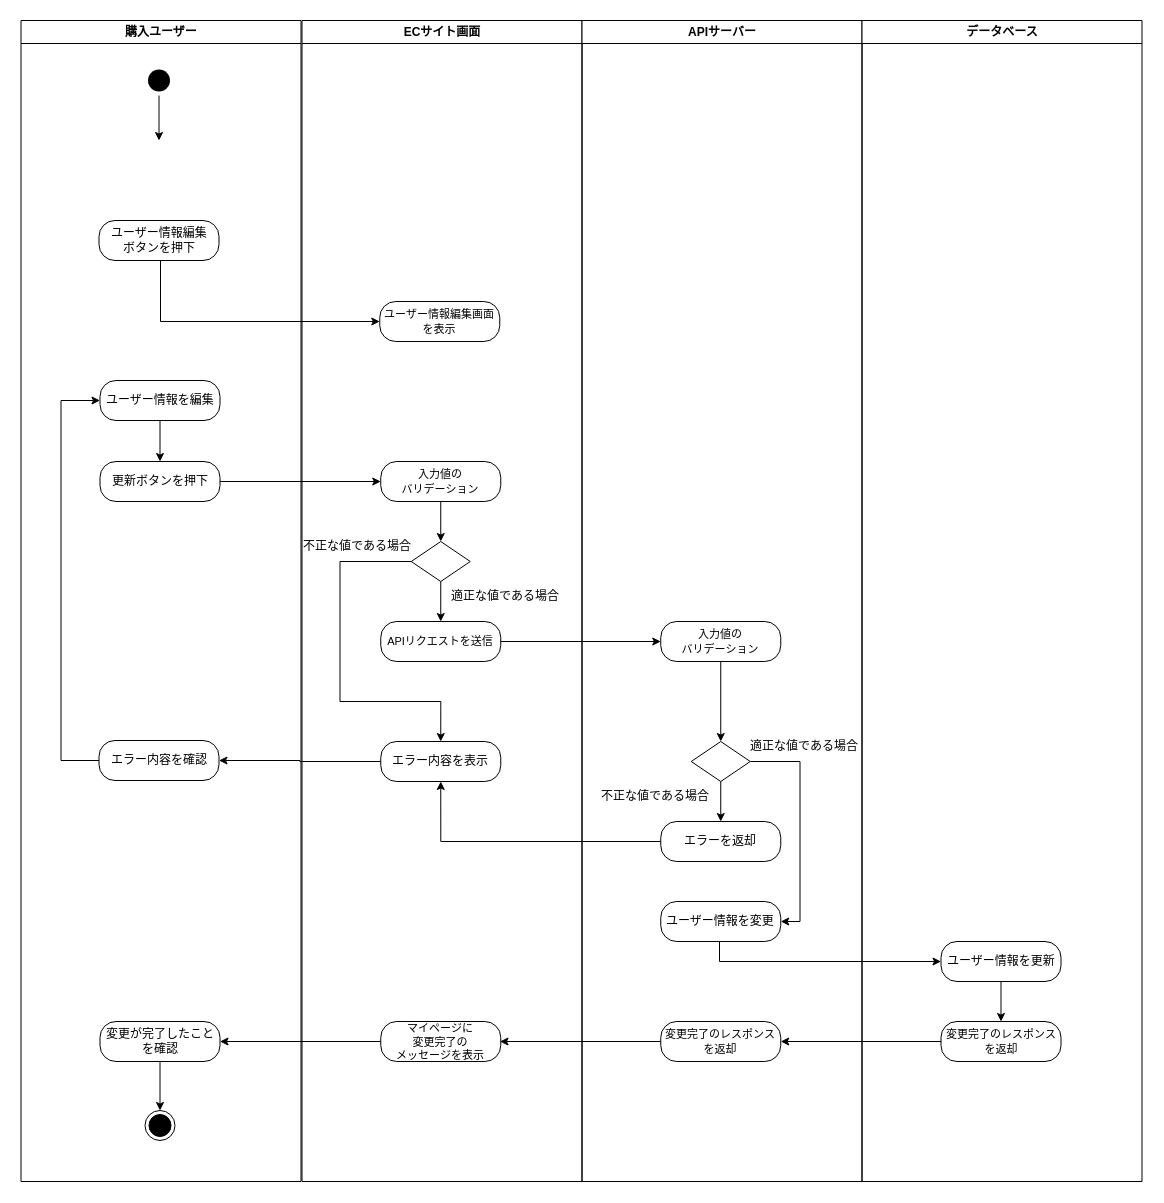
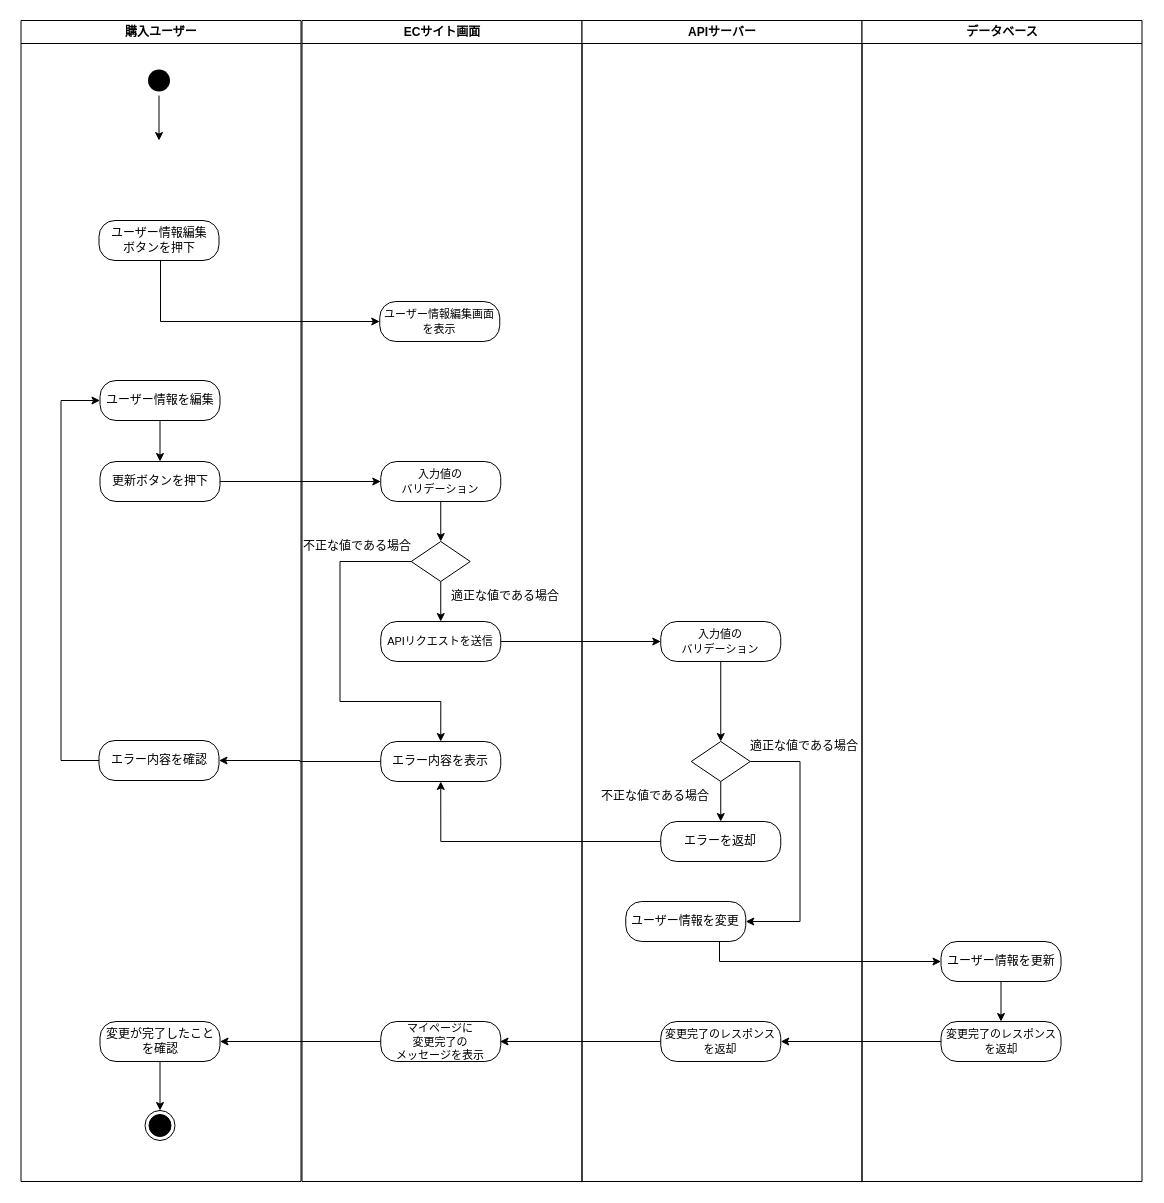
node "ユーザー情報を変更": moved (721, 922) -> (686, 922)
